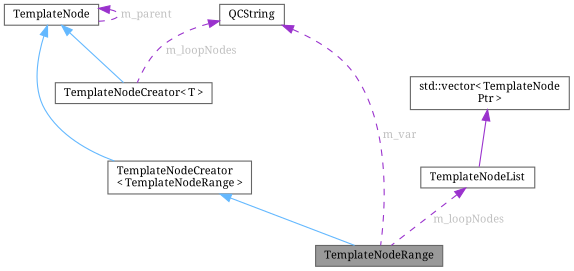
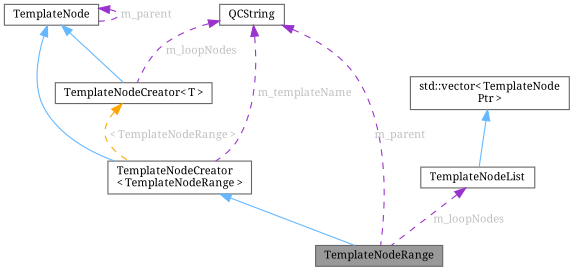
edge "TemplateNodeCreator < TemplateNodeRange >" -> "QCString": added, label "m_templateName"
edge "TemplateNodeRange" -> "QCString": label " m_var" -> " m_parent"
edge "TemplateNodeCreator < TemplateNodeRange >" -> "TemplateNodeCreator< T >": added, label "< TemplateNodeRange >"
edge "TemplateNodeList" -> "std::vector< TemplateNode Ptr >": color darkorchid3 -> steelblue1
